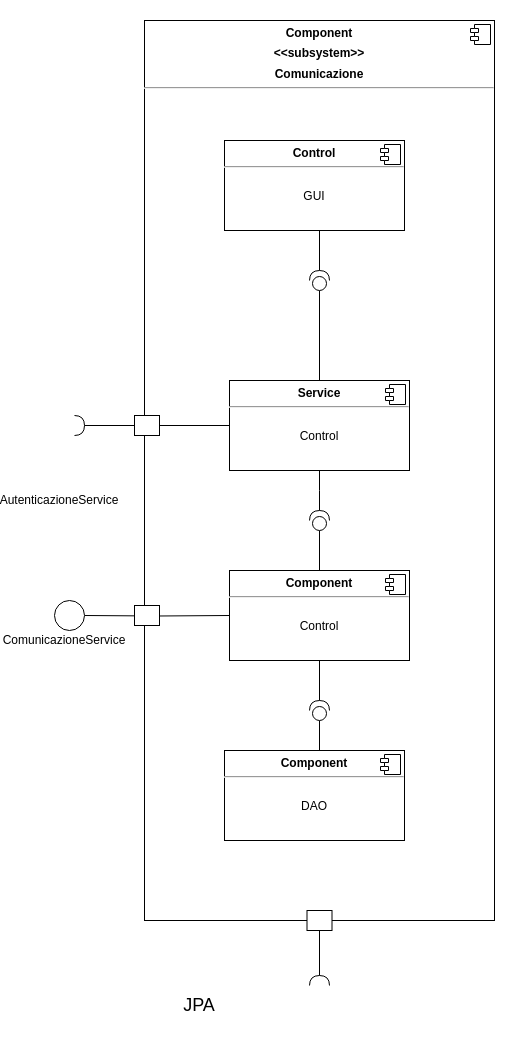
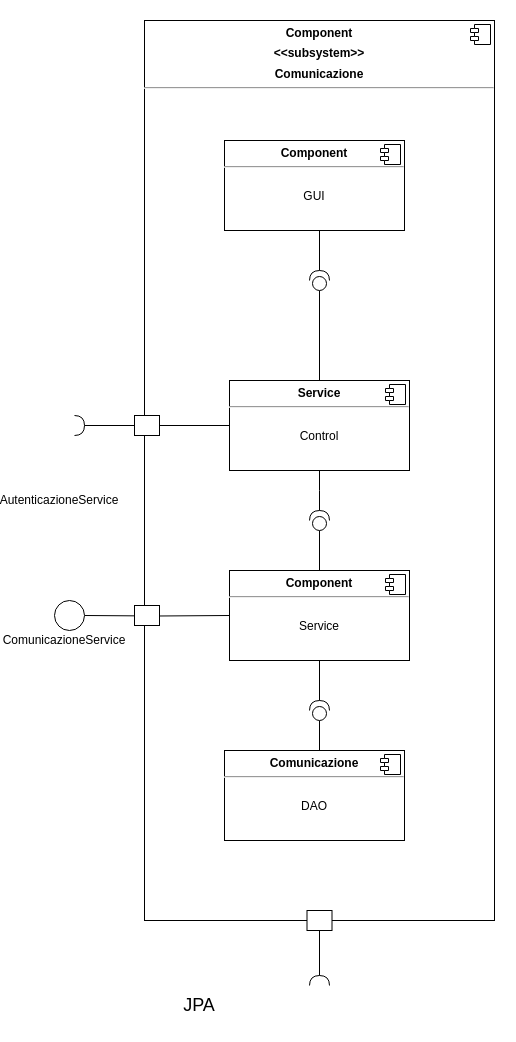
node "Control GUI": label "Control GUI" -> "Component GUI"
node "Component Control": label "Component Control" -> "Component Service"
node "Component DAO": label "Component DAO" -> "Comunicazione DAO"
